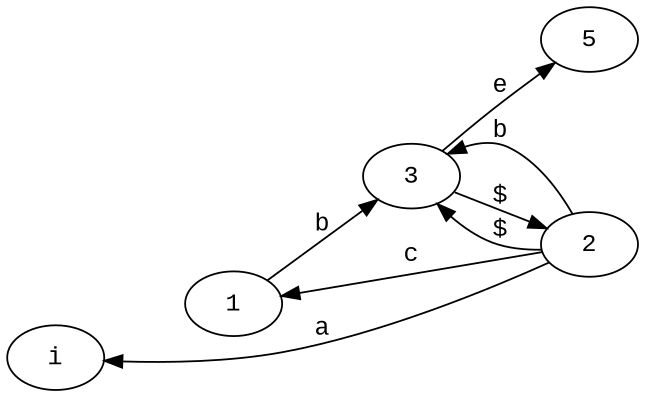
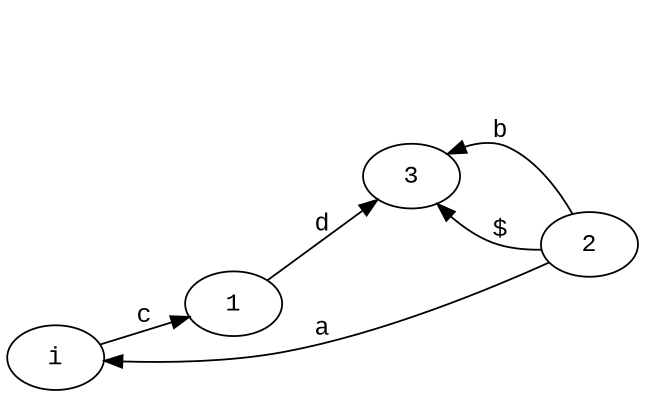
node "5": removed
edge "3" -> "2": removed, label "$"
edge "1" -> "3": label "b" -> "d"
edge "2" -> "1": now "i" -> "1"
